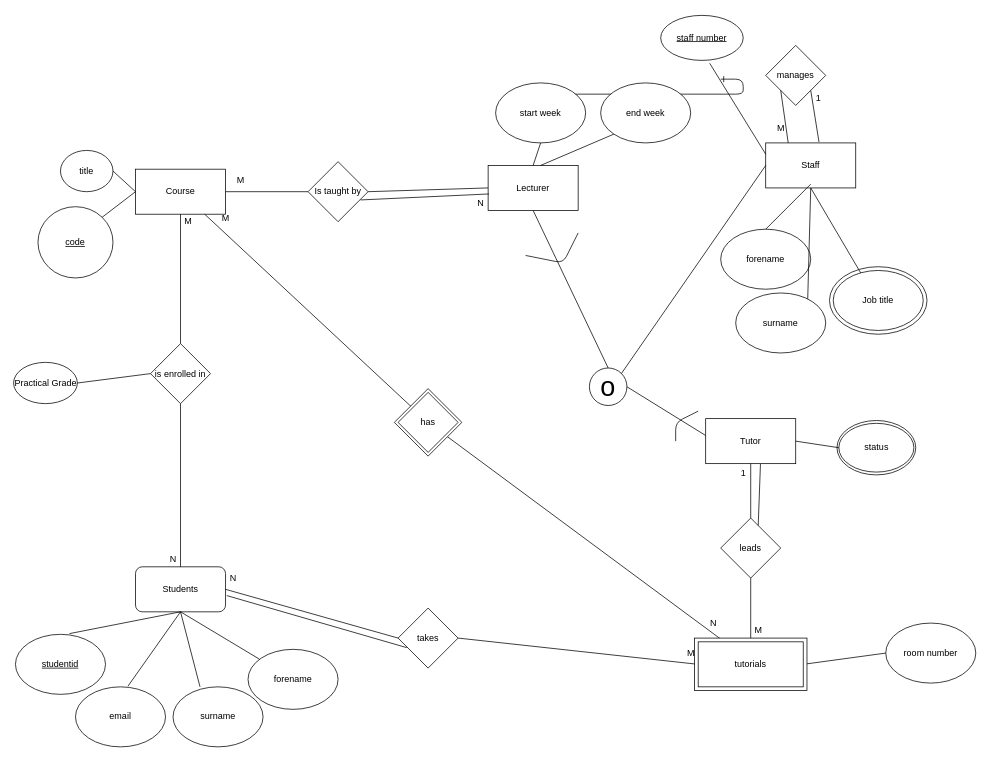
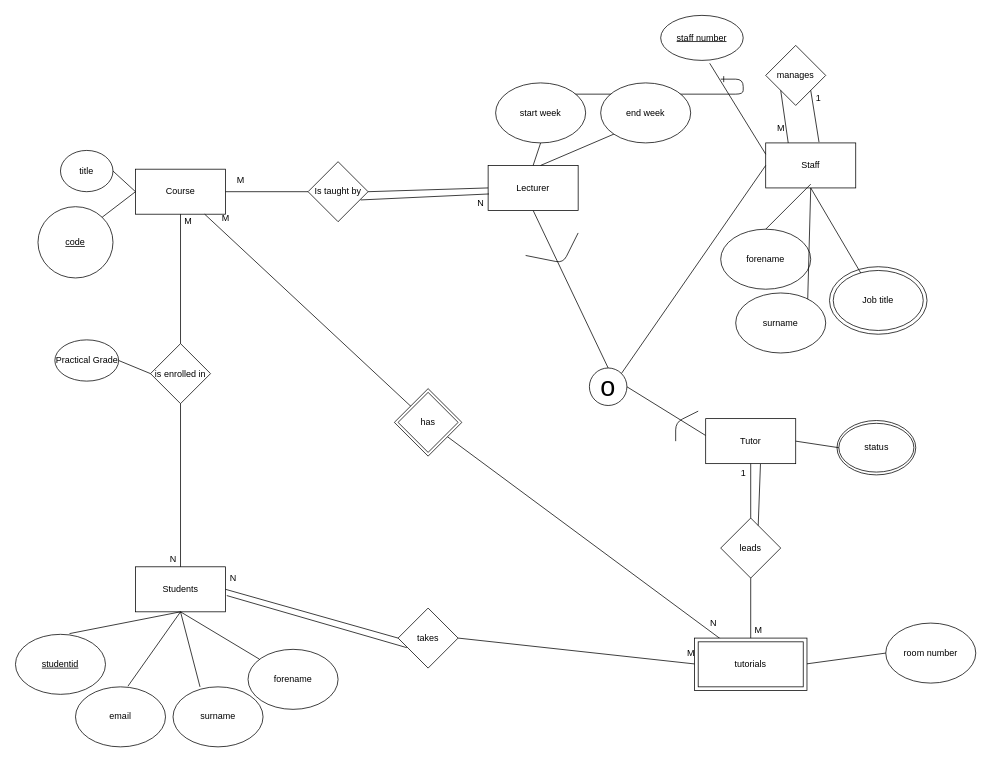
node "Practical Grade": moved (45, 383) -> (87, 360)
node "Students": shape rounded rectangle -> rectangle
